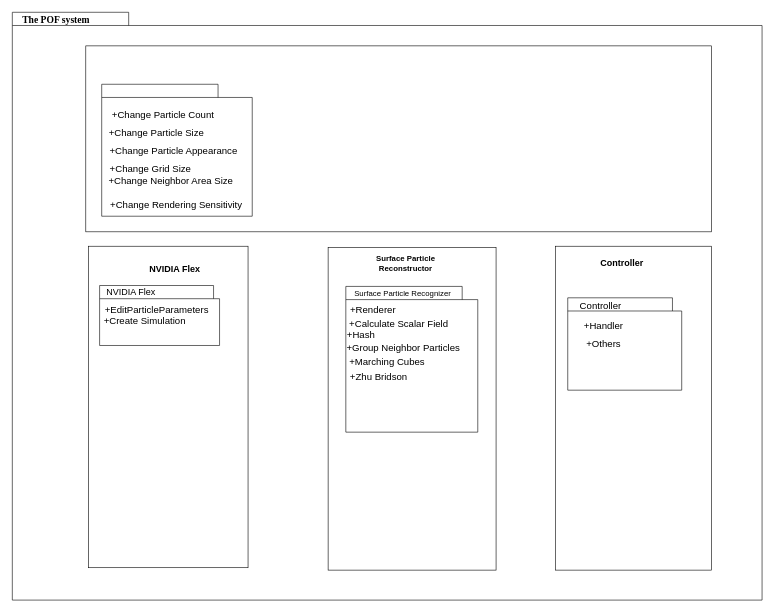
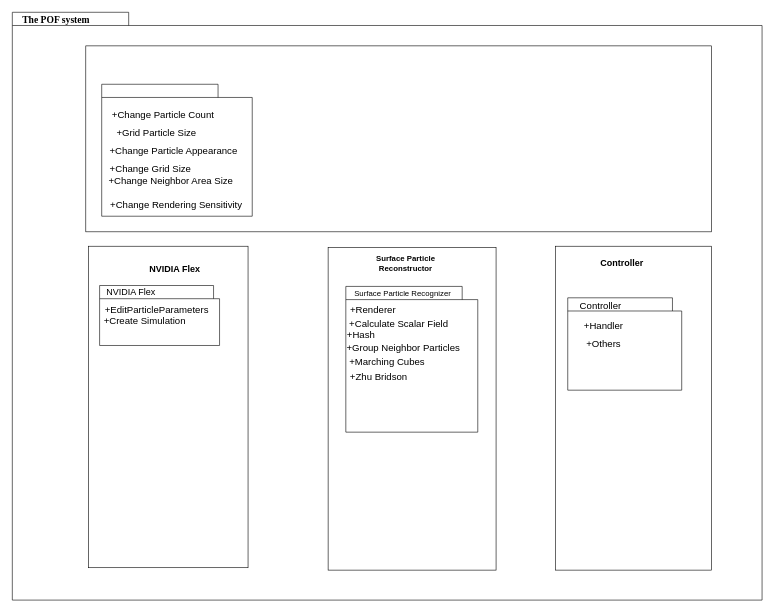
node "+Change Particle Size": label "+Change Particle Size" -> "+Grid Particle Size"
